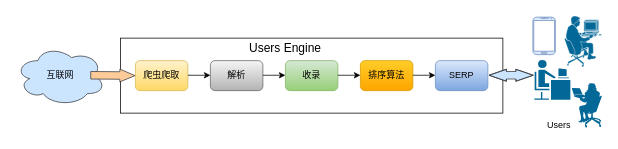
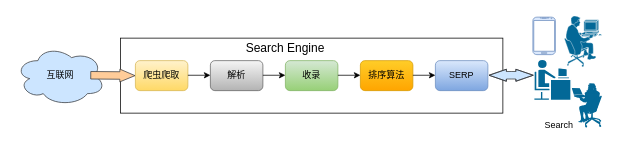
node "Users Engine": label "Users Engine" -> "Search Engine"
node "Users": label "Users" -> "Search"
